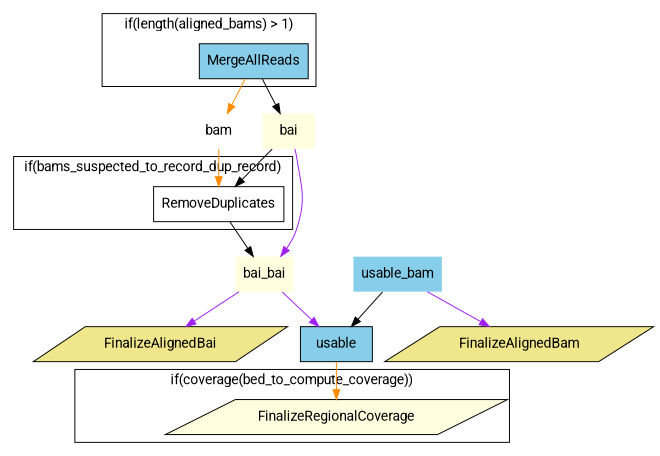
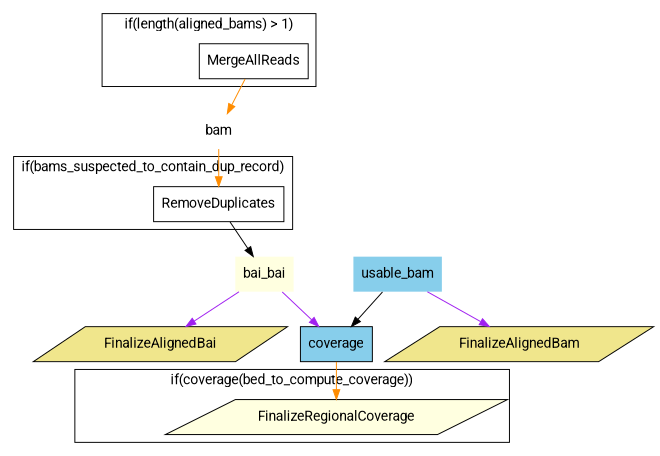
node "MergeAllReads": fillcolor skyblue -> white
node "bai": removed
cluster "if(bams_suspected_to_record_dup_record)": label "if(bams_suspected_to_record_dup_record)" -> "if(bams_suspected_to_contain_dup_record)"
node "usable": label "usable" -> "coverage"
